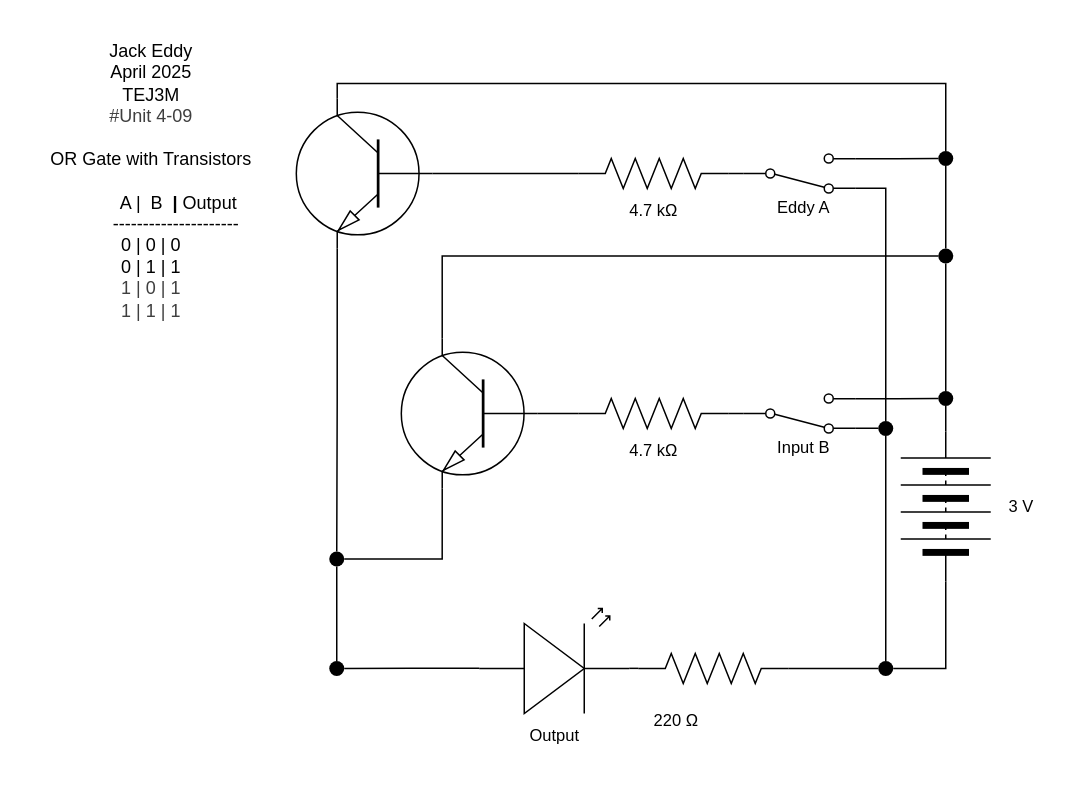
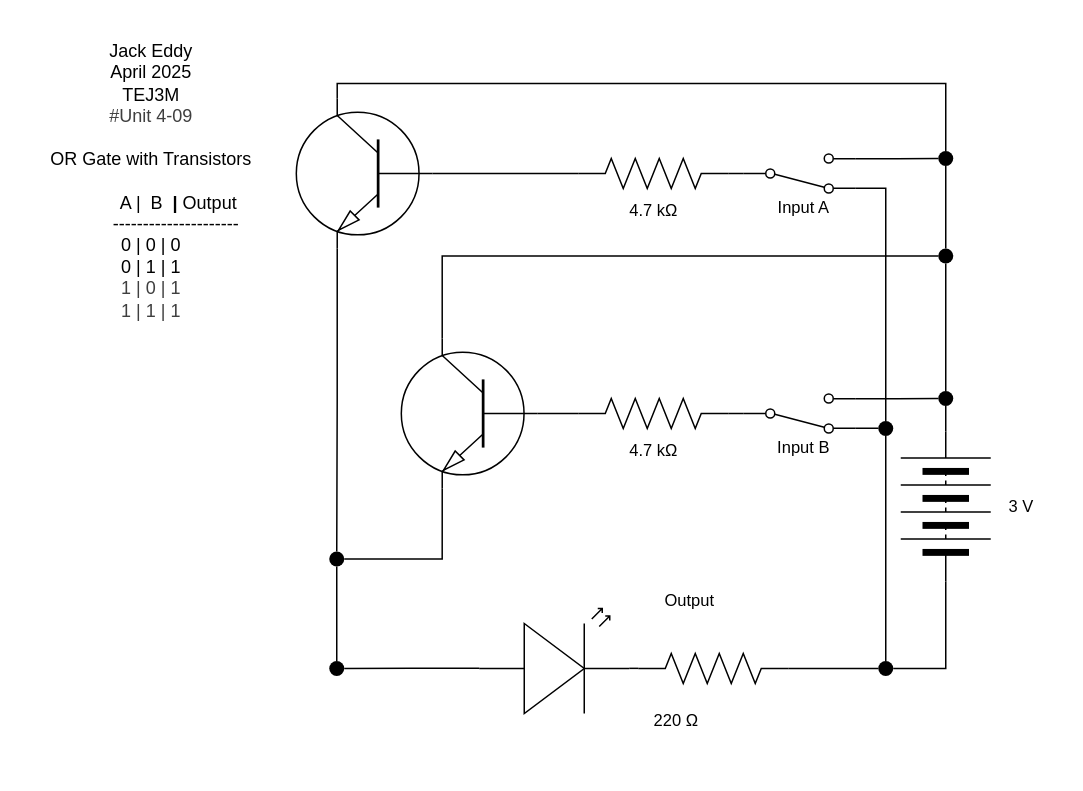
node "Eddy A": label "Eddy A" -> "Input A"
node "Output": moved (554, 736) -> (689, 601)
